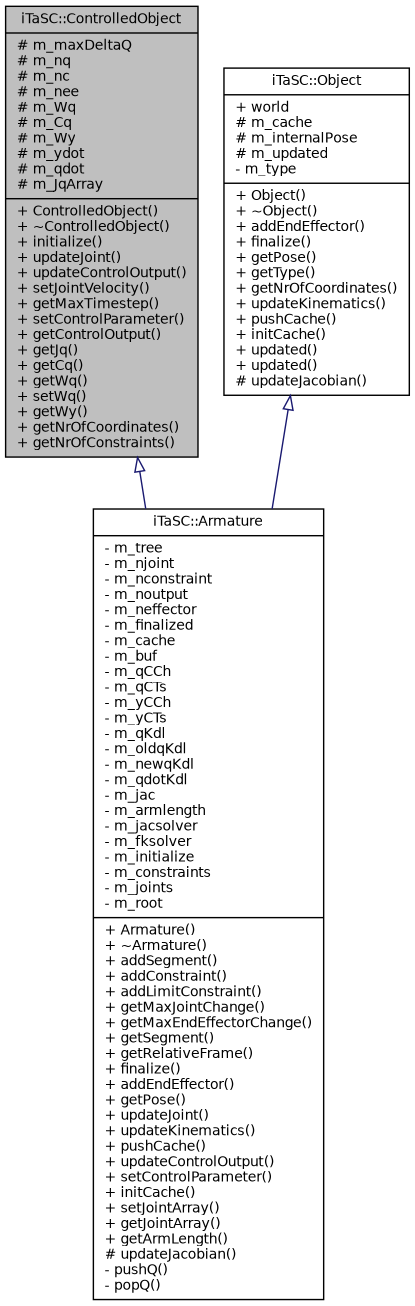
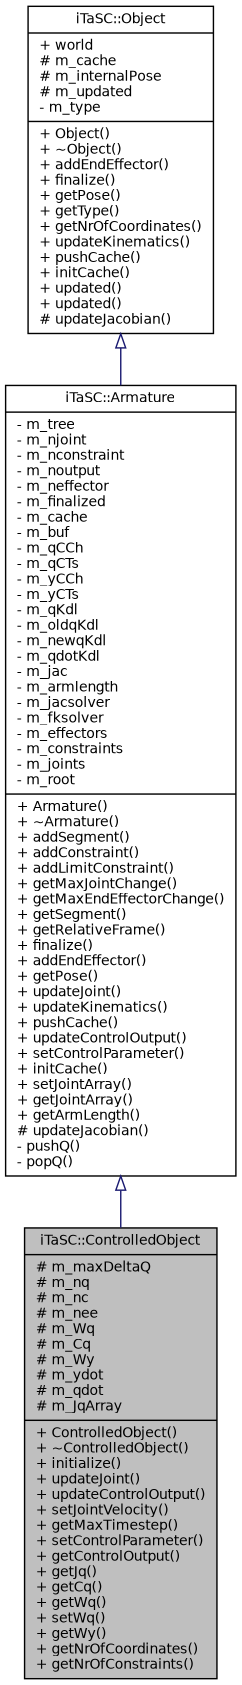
edge "iTaSC::Armature" -> "iTaSC::ControlledObject": reversed
node "iTaSC::Armature": text "- m_initialize" -> "- m_effectors"
